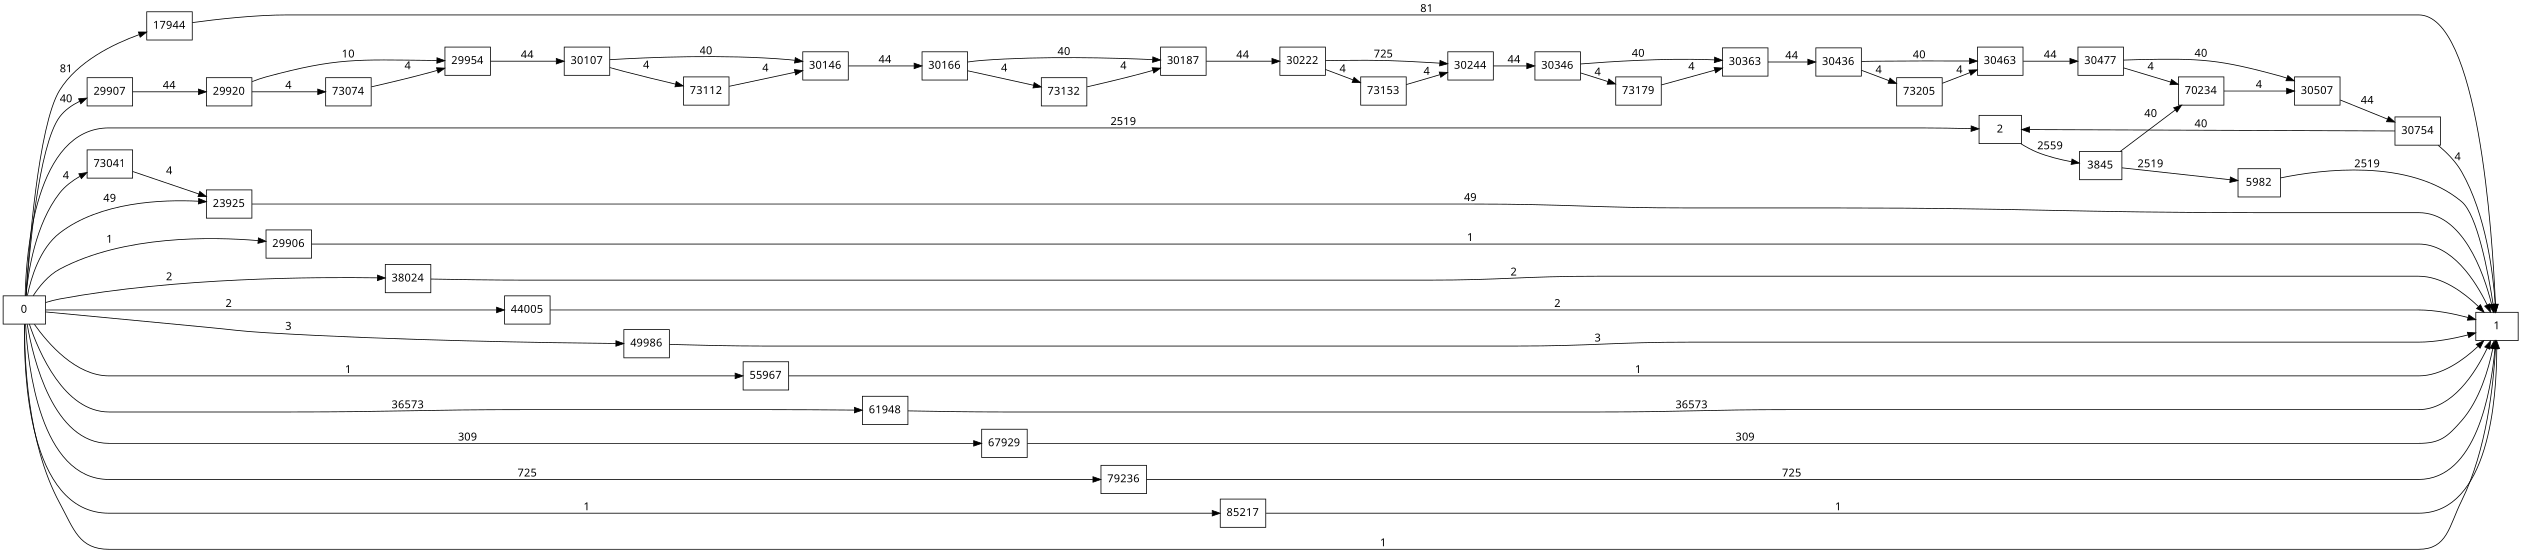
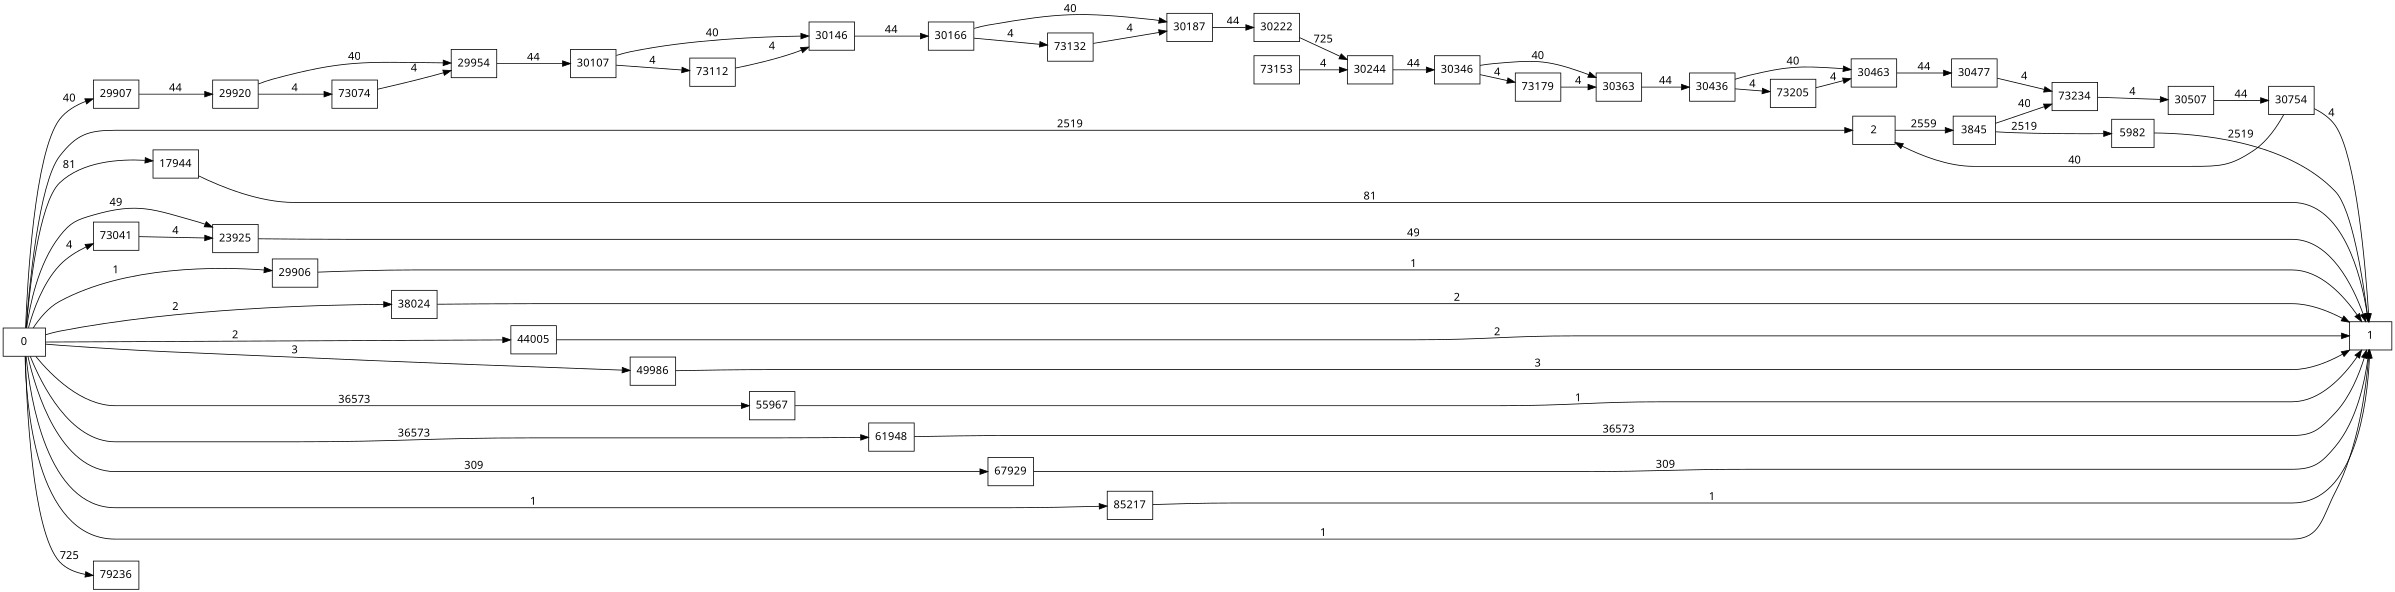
edge "29920" -> "29954": label "10" -> "40"
edge "30477" -> "30507": removed, label "40"
edge "30222" -> "73153": removed, label "4"
node "70234": label "70234" -> "73234"
edge "0" -> "55967": label "1" -> "36573"
edge "79236" -> "1": removed, label "725"
